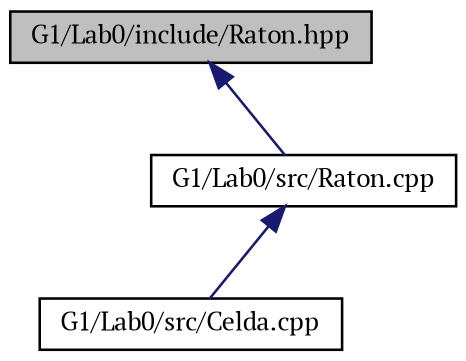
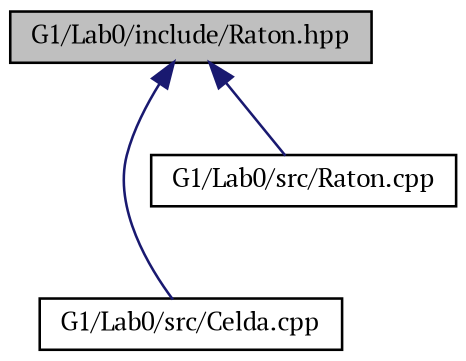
edge "G1/Lab0/src/Celda.cpp" -> "G1/Lab0/src/Raton.cpp": now "G1/Lab0/src/Celda.cpp" -> "G1/Lab0/include/Raton.hpp"
